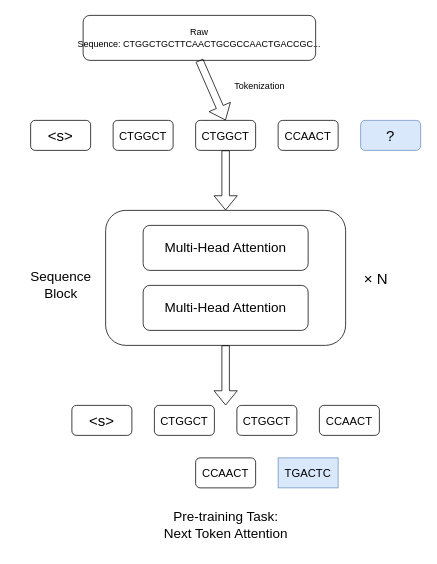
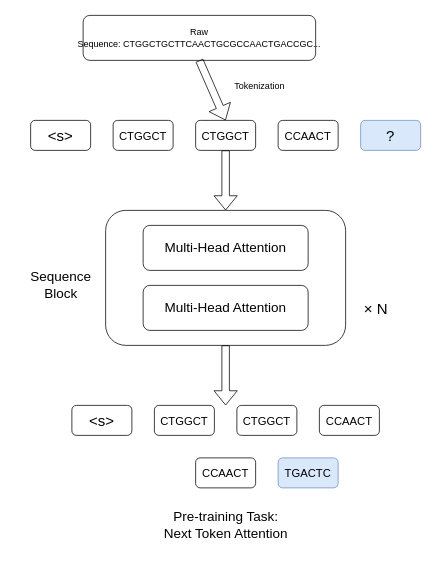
node "× N": moved (375, 278) -> (375, 308)
node "TGACTC": shape rectangle -> rounded rectangle
